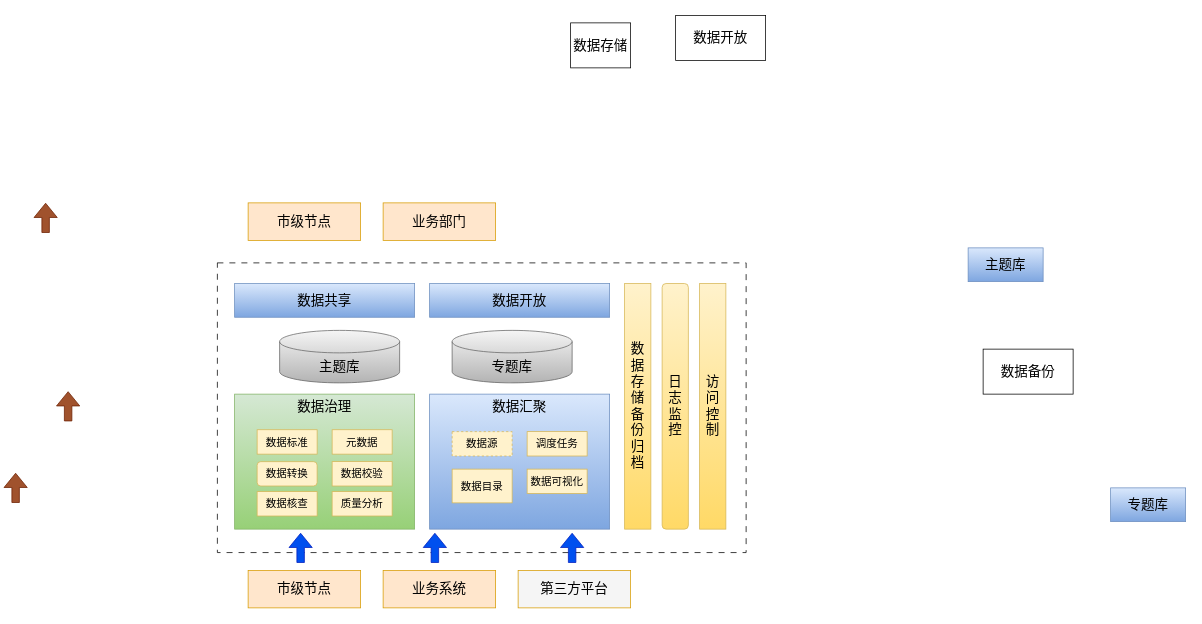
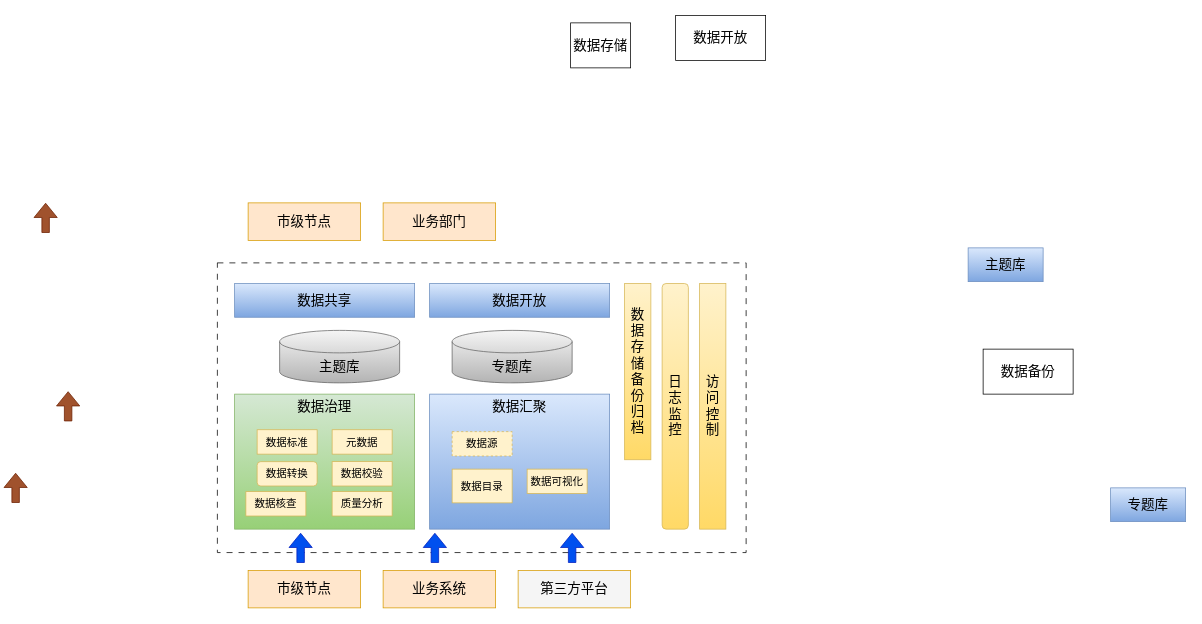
node "数 据 存 储 备 份 归 档": size 26x246 -> 26x176
node "调度任务": removed
node "数据核查": moved (287, 504) -> (276, 504)
